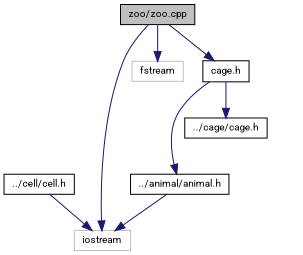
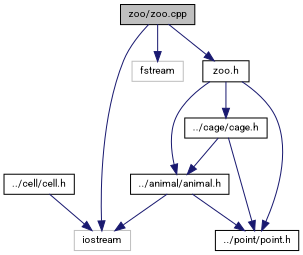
node "cage.h": label "cage.h" -> "zoo.h"
edge "../cage/cage.h" -> "../animal/animal.h": added
node "../point/point.h": added
